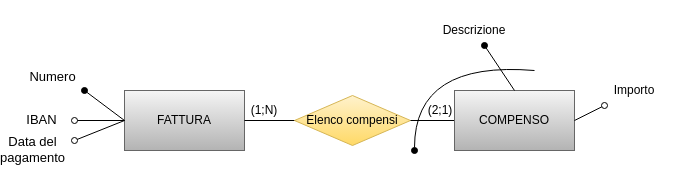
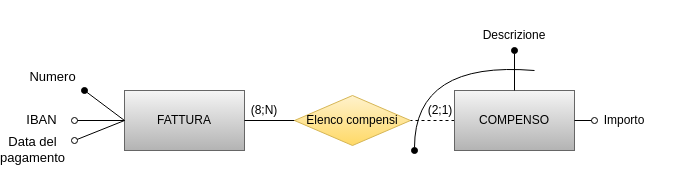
node "Descrizione": moved (475, 31) -> (515, 36)
node "Importo": moved (635, 91) -> (625, 121)
node "(1;N)": label "(1;N)" -> "(8;N)"
edge "Elenco compensi" -- "COMPENSO": style solid -> dashed
